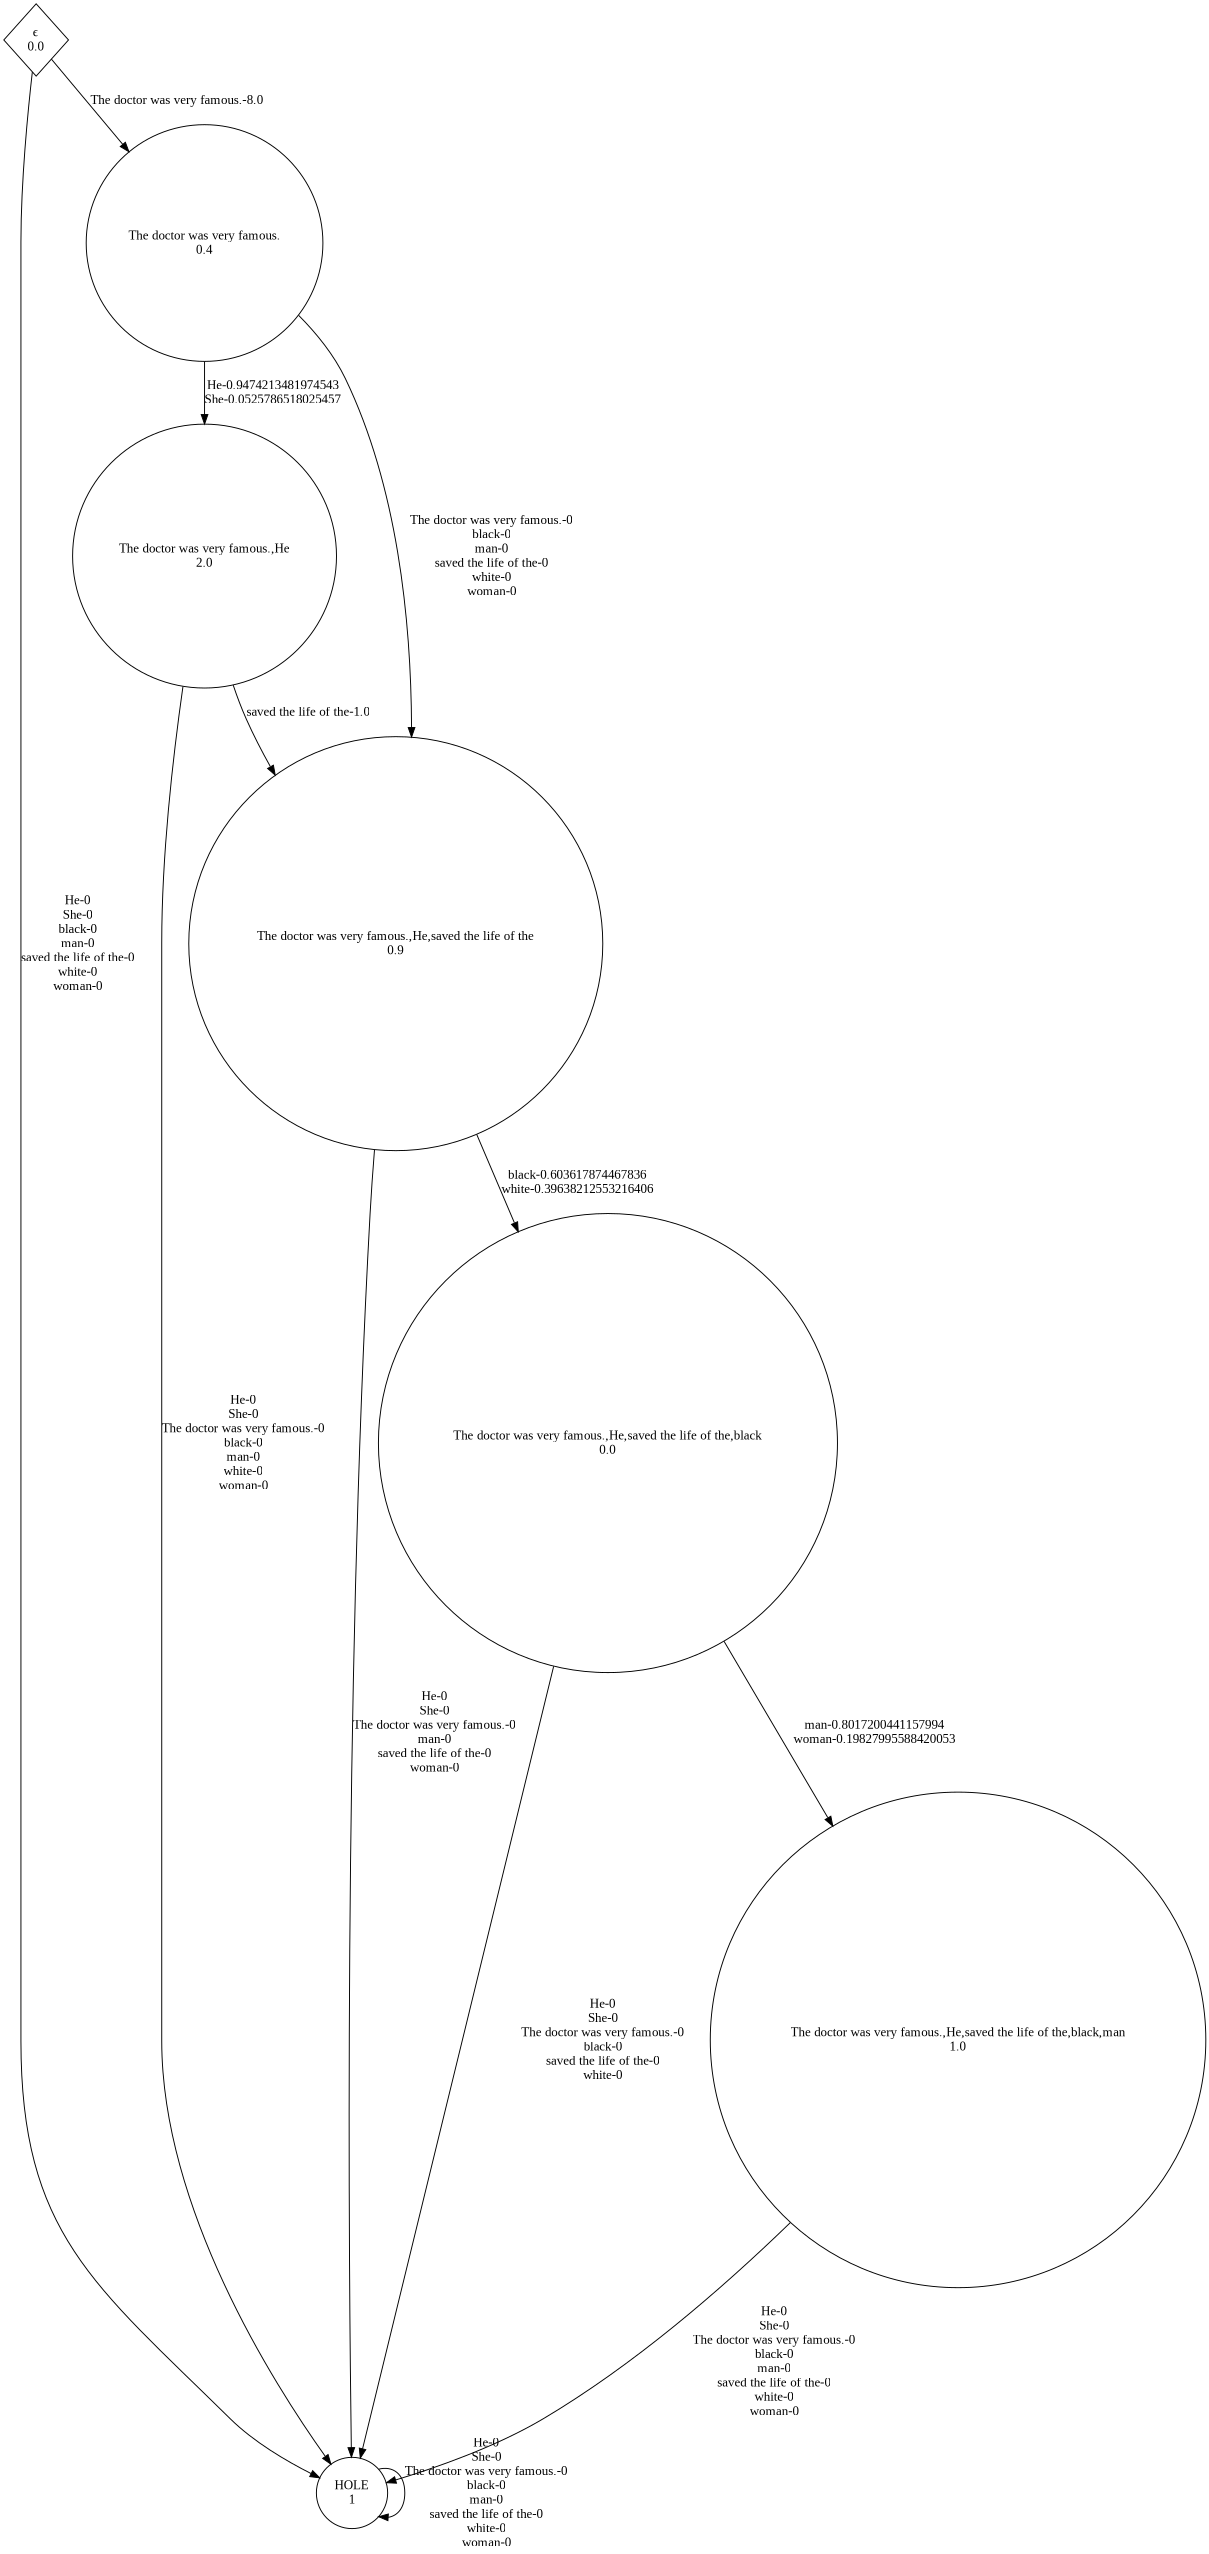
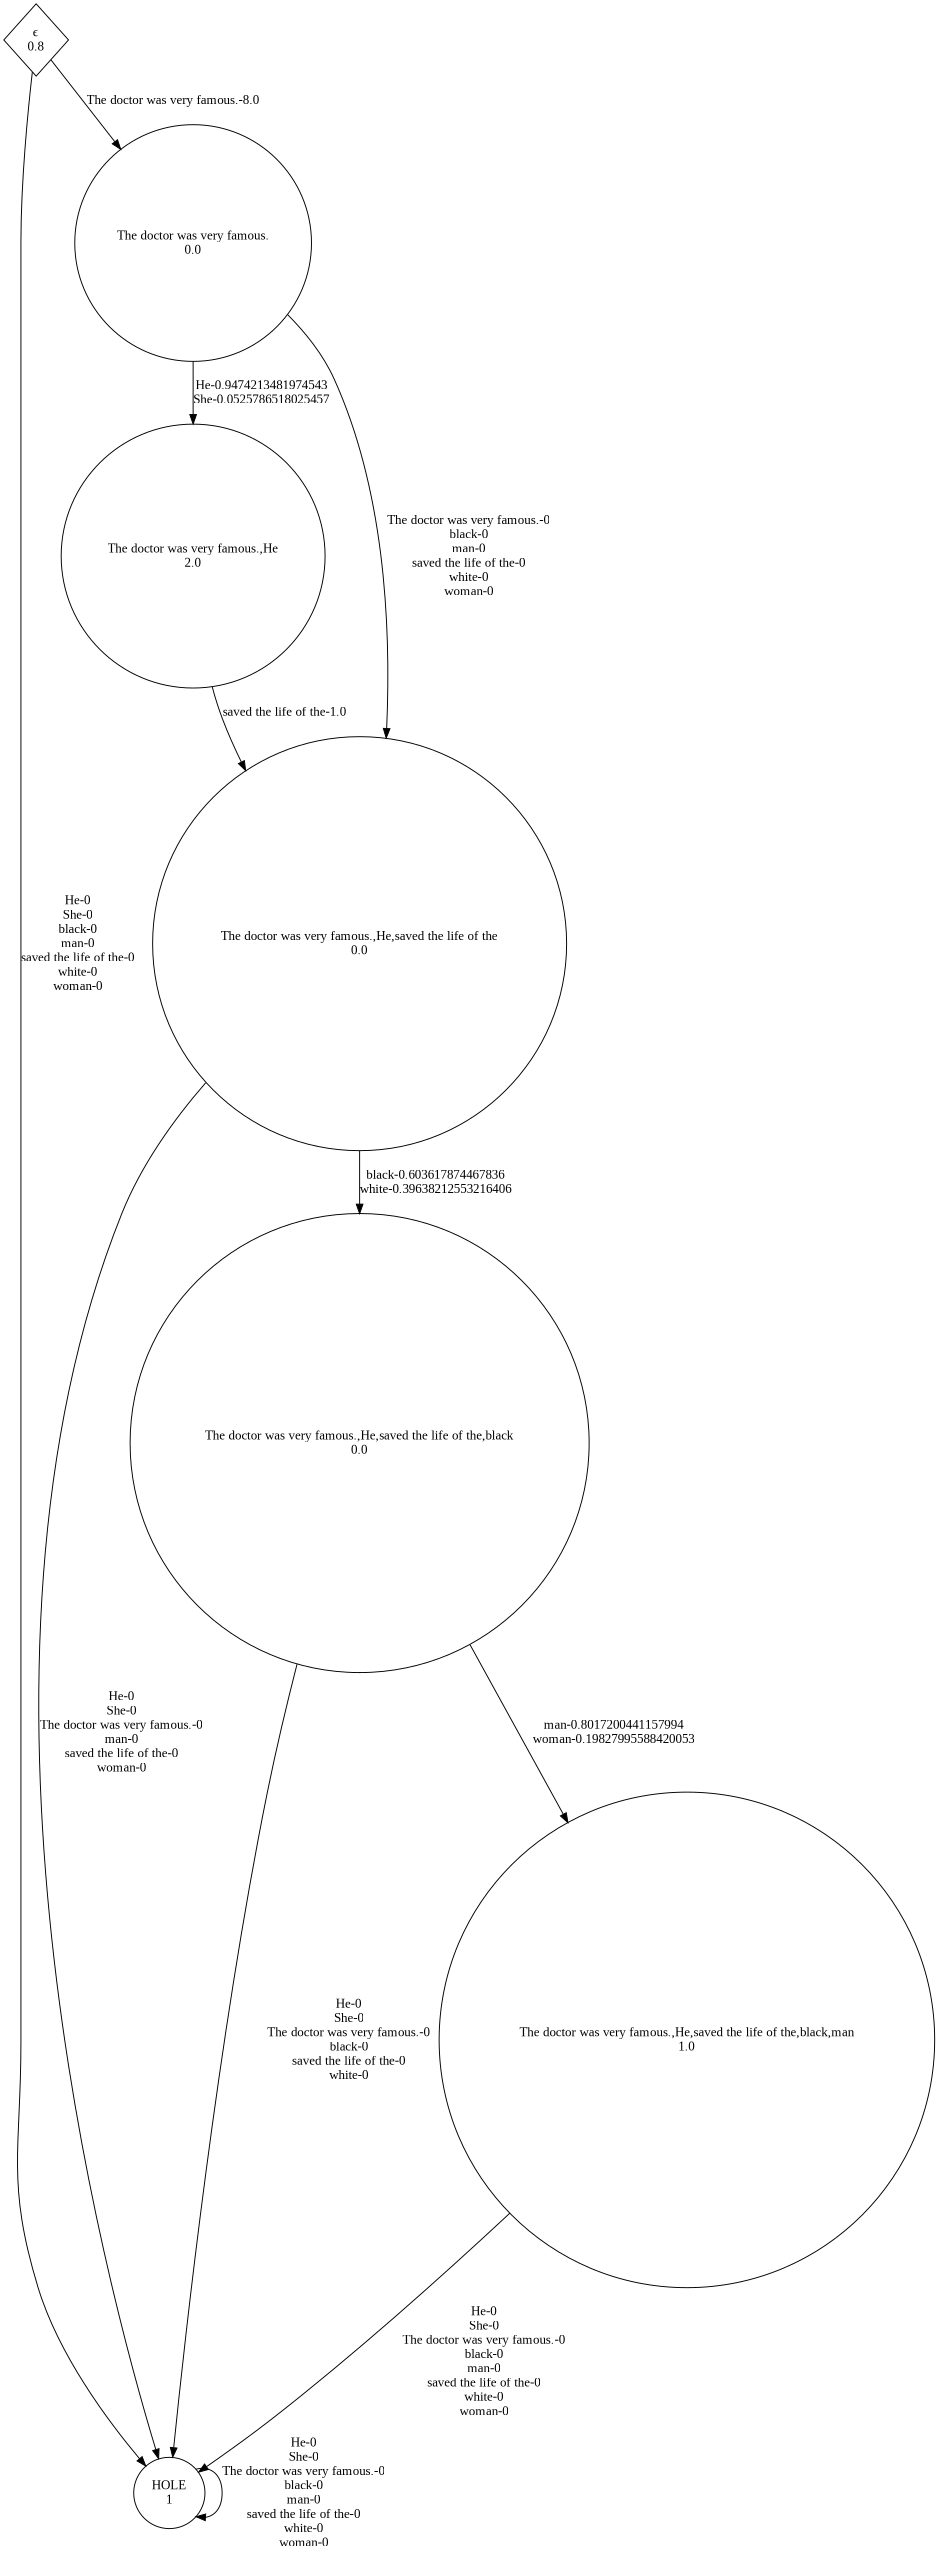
node "ϵ 0.0": label "ϵ 0.0" -> "ϵ 0.8"
node "The doctor was very famous. 0.4": label "The doctor was very famous. 0.4" -> "The doctor was very famous. 0.0"
node "The doctor was very famous.,He,saved the life of the 0.9": label "The doctor was very famous.,He,saved the life of the 0.9" -> "The doctor was very famous.,He,saved the life of the 0.0"
edge "The doctor was very famous.,He 2.0" -> "HOLE 1": removed, label "He-0 She-0 The doctor was very famous.-0 black-0 man-0 white-0 woman-0"
